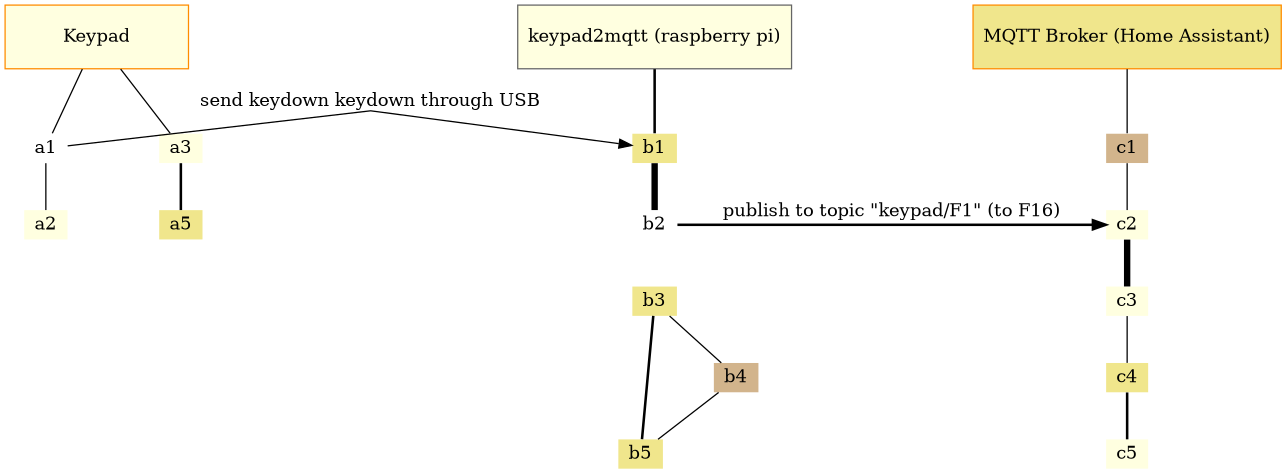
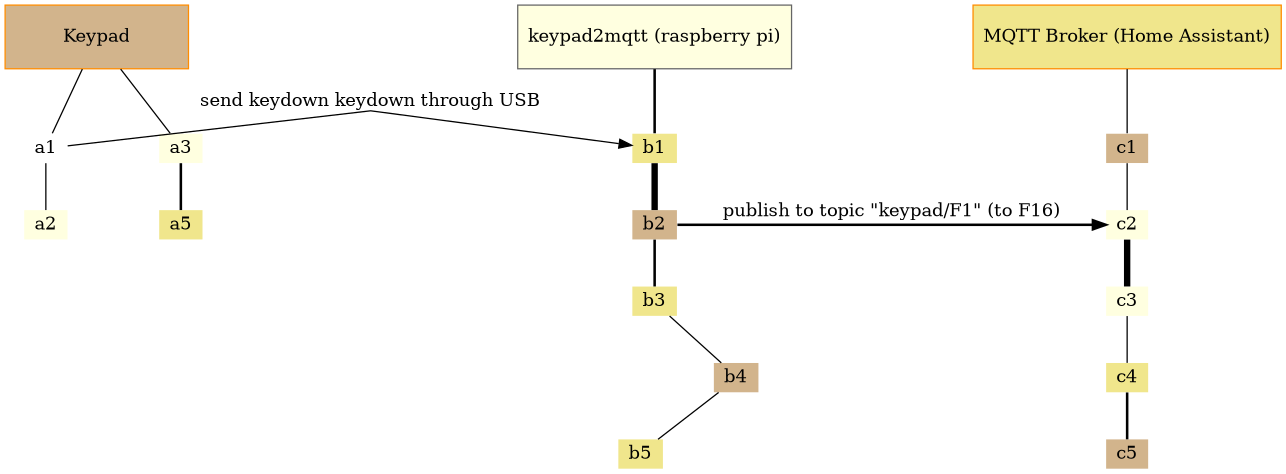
node "Keypad": fillcolor lightyellow -> tan
node "b2": fillcolor white -> tan
edge "b3" -- "b5": now "b3" -- "b2"
node "c5": fillcolor lightyellow -> tan
